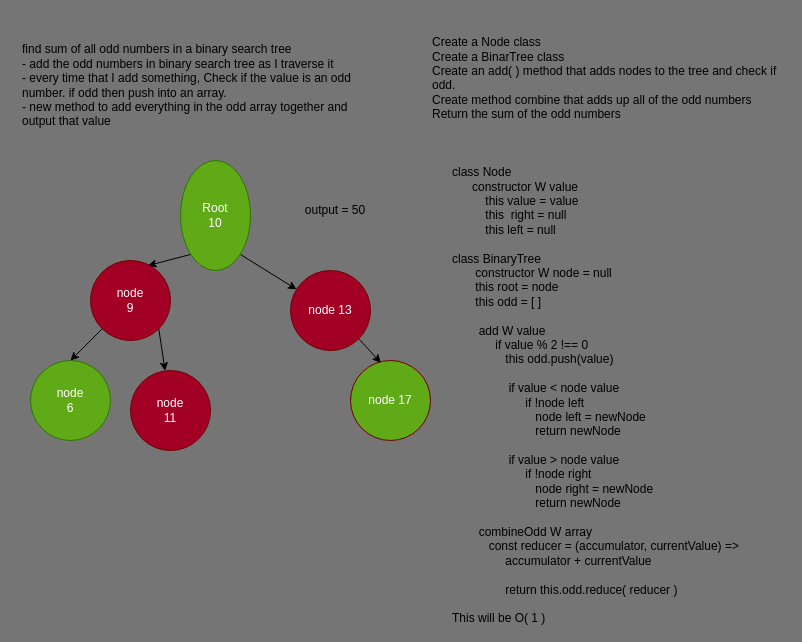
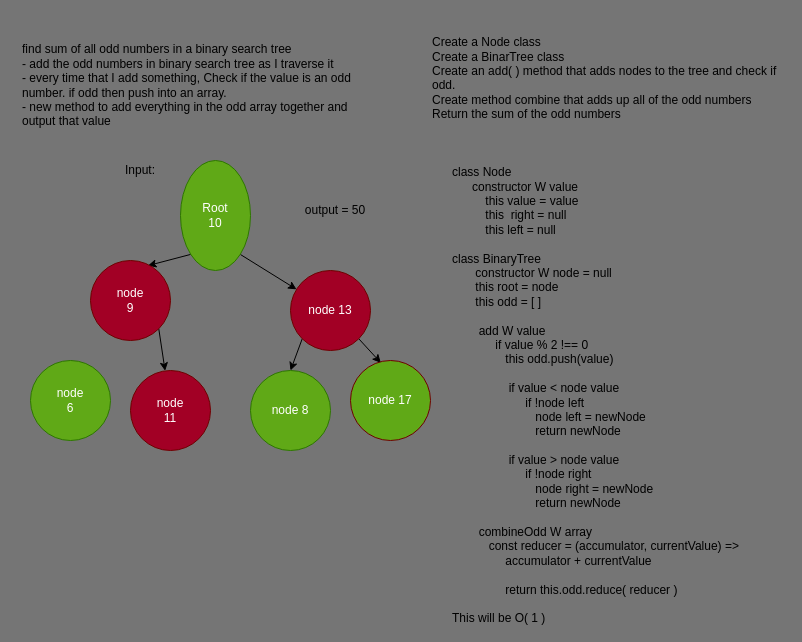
node "Input:": added
edge "node 9" -> "node 6": removed
edge "node 13" -> "node 8": added
node "node 8": added
